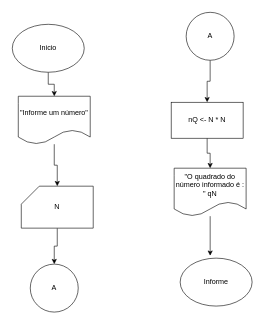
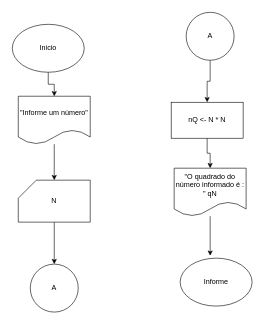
node "N": moved (57, 207) -> (54, 201)
